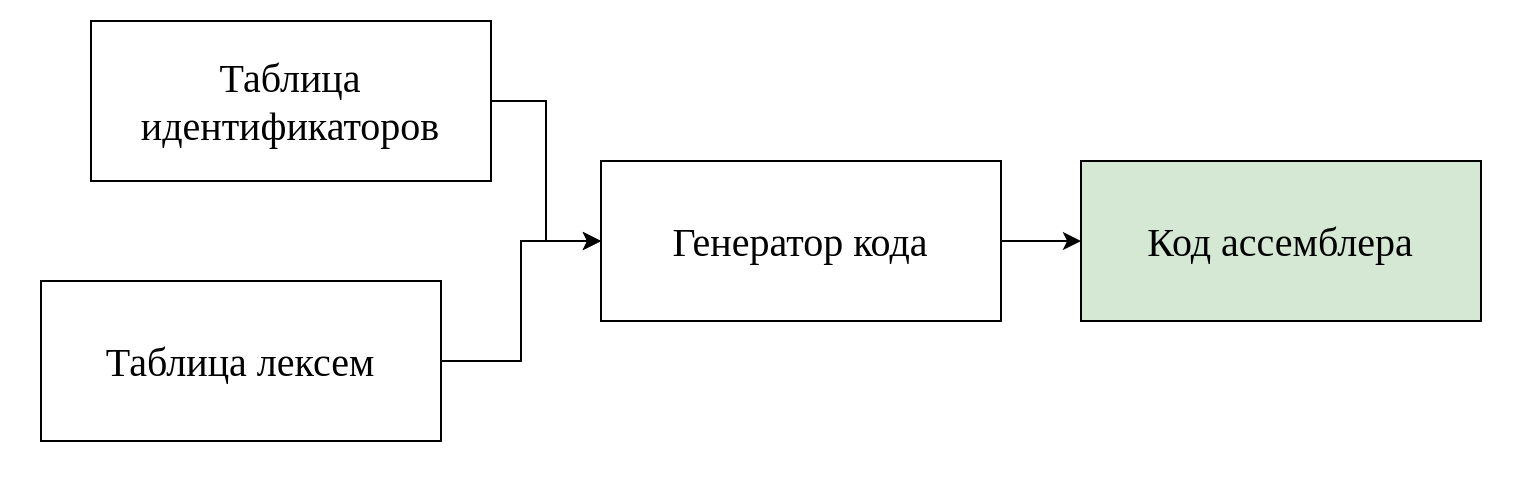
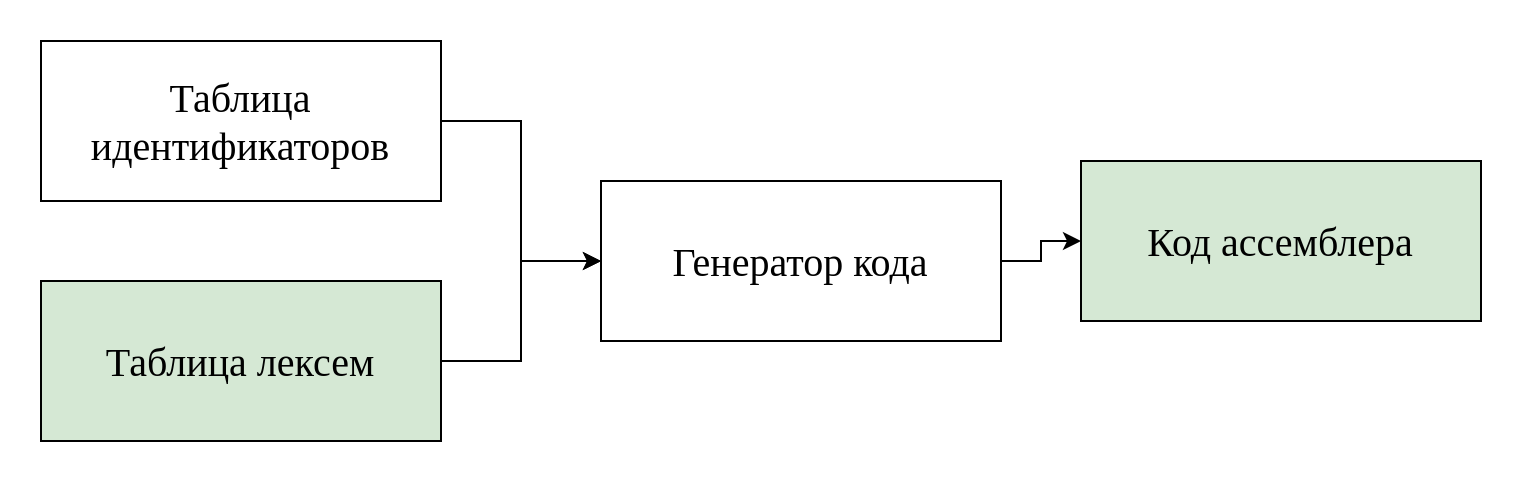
node "Таблица идентификаторов": moved (291, 101) -> (241, 121)
node "Генератор кода": moved (801, 241) -> (801, 261)
node "Таблица лексем": fillcolor #ffffff -> #d5e8d4
